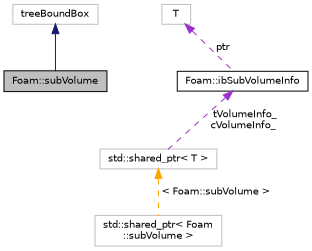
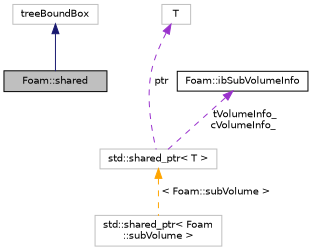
edge "Foam::ibSubVolumeInfo" -> "T": now "std::shared_ptr< T >" -> "T"
node "Foam::subVolume": label "Foam::subVolume" -> "Foam::shared"
